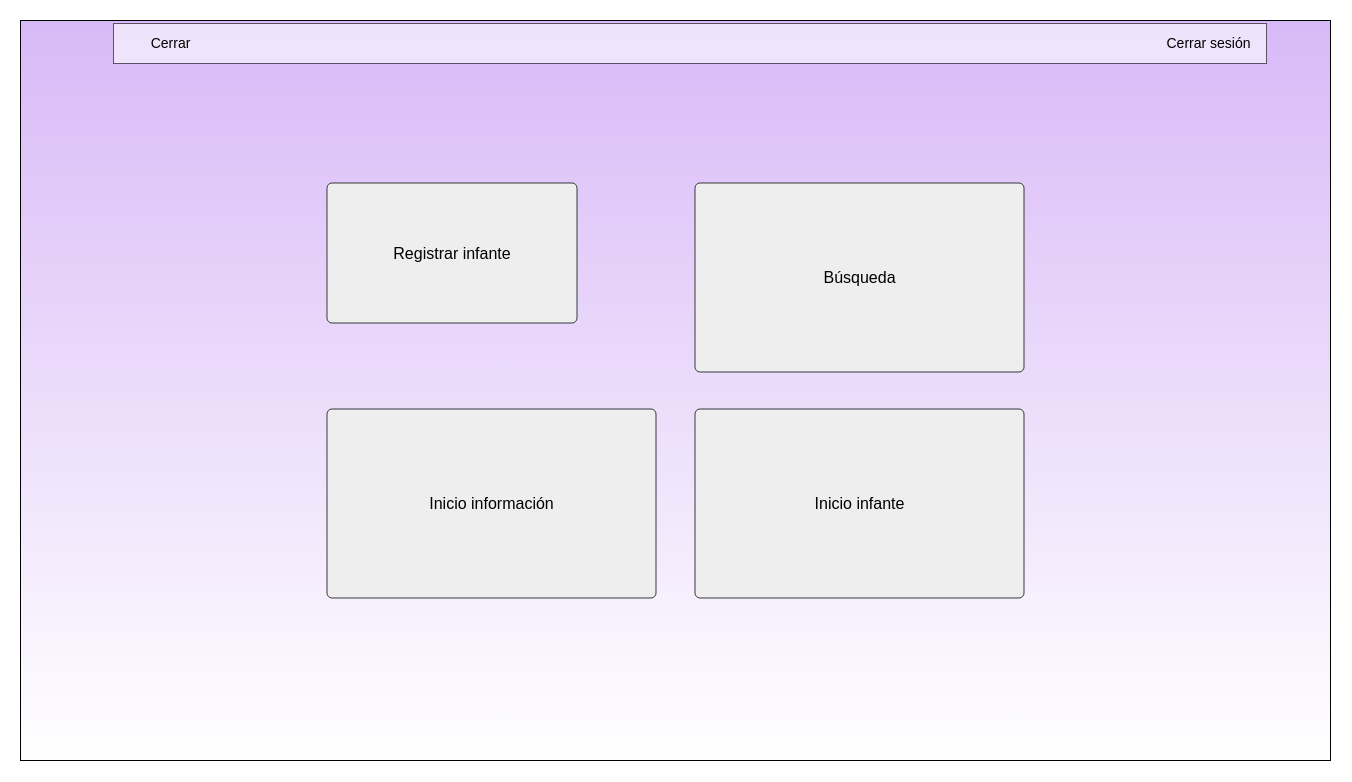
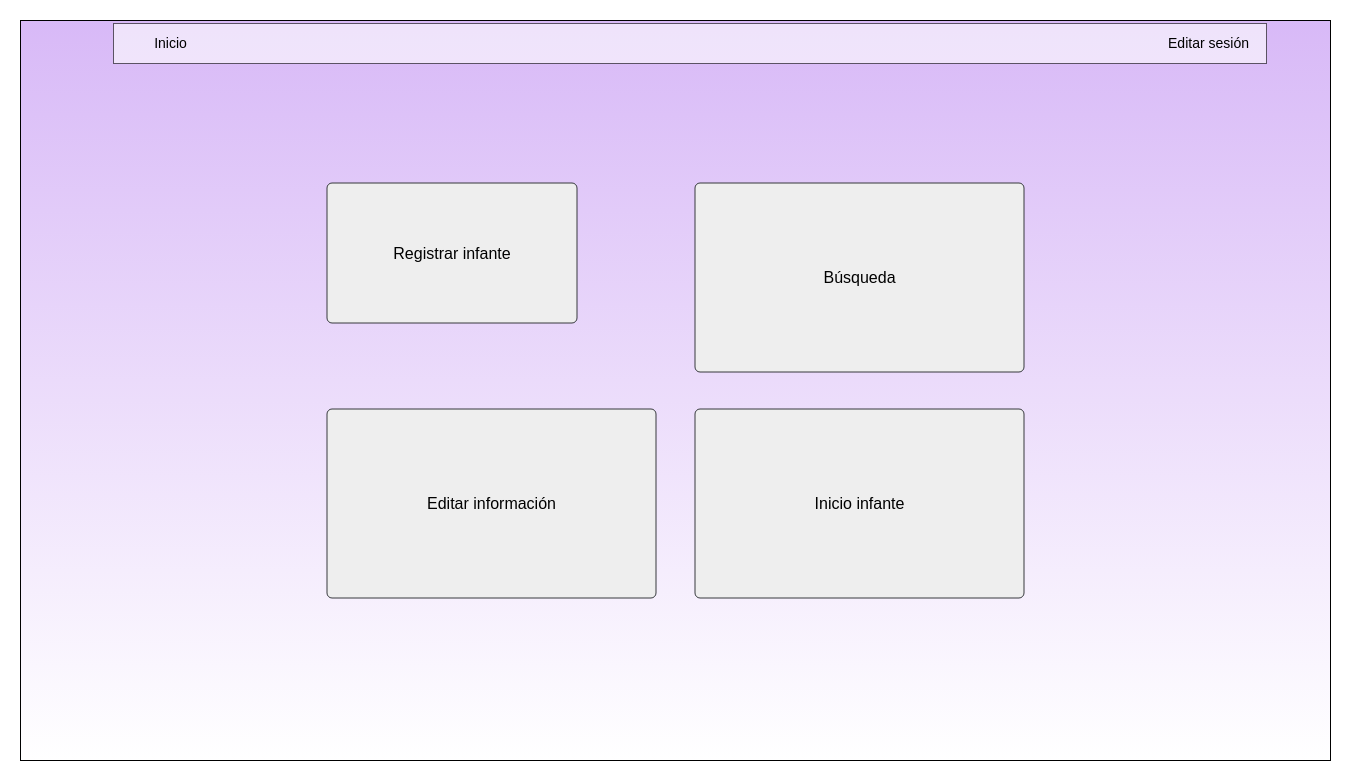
node "Cerrar": label "Cerrar" -> "Inicio"
node "Cerrar sesión": label "Cerrar sesión" -> "Editar sesión"
node "Inicio información": label "Inicio información" -> "Editar información"
